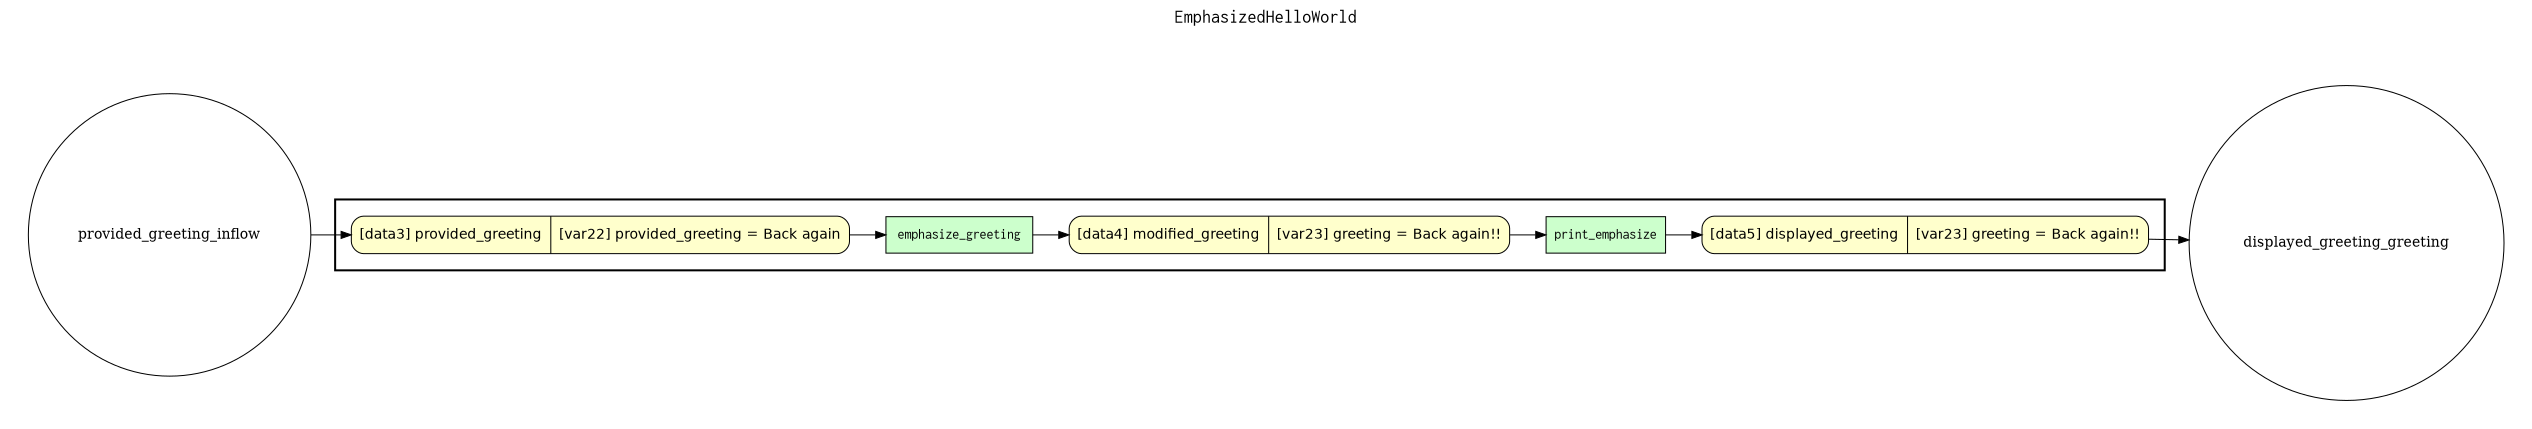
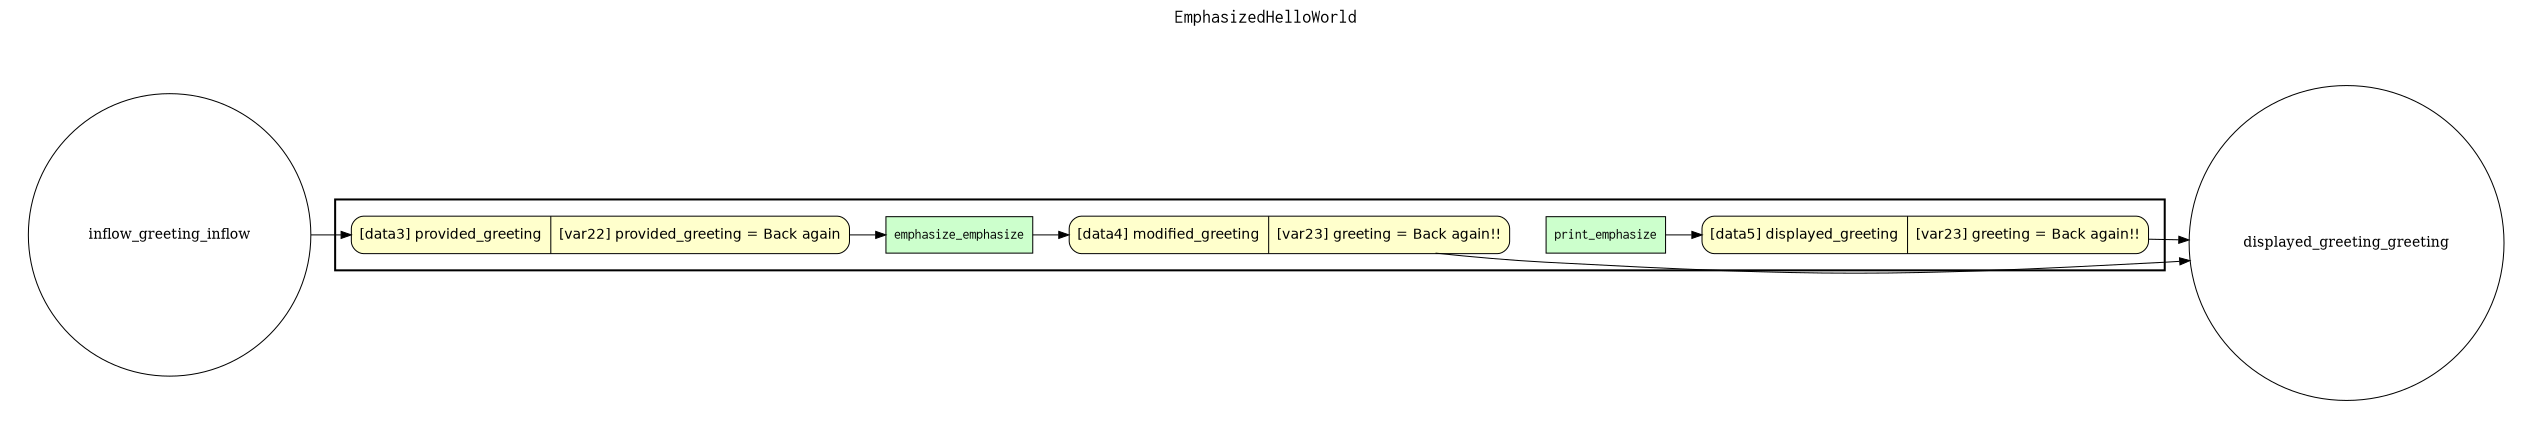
node "provided_greeting_inflow": label "provided_greeting_inflow" -> "inflow_greeting_inflow"
node "emphasize_greeting": label "emphasize_greeting" -> "emphasize_emphasize"
edge "[data4] modified_greeting" -> "print_emphasize": now "[data4] modified_greeting" -> "displayed_greeting_greeting"
